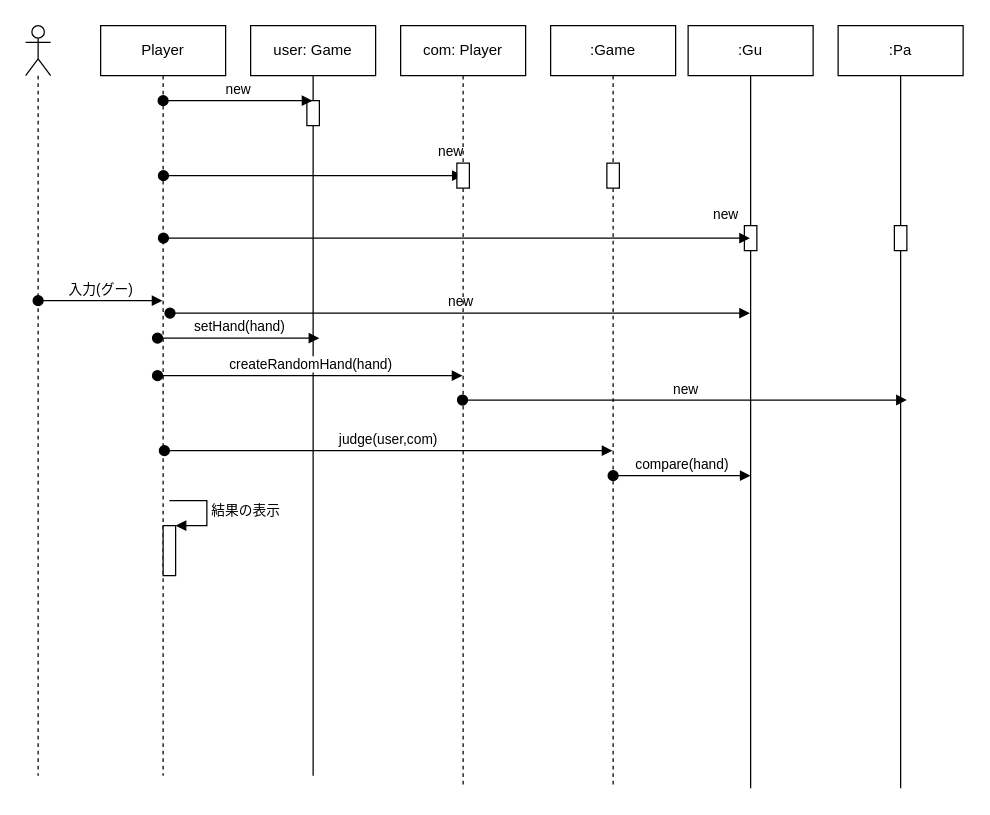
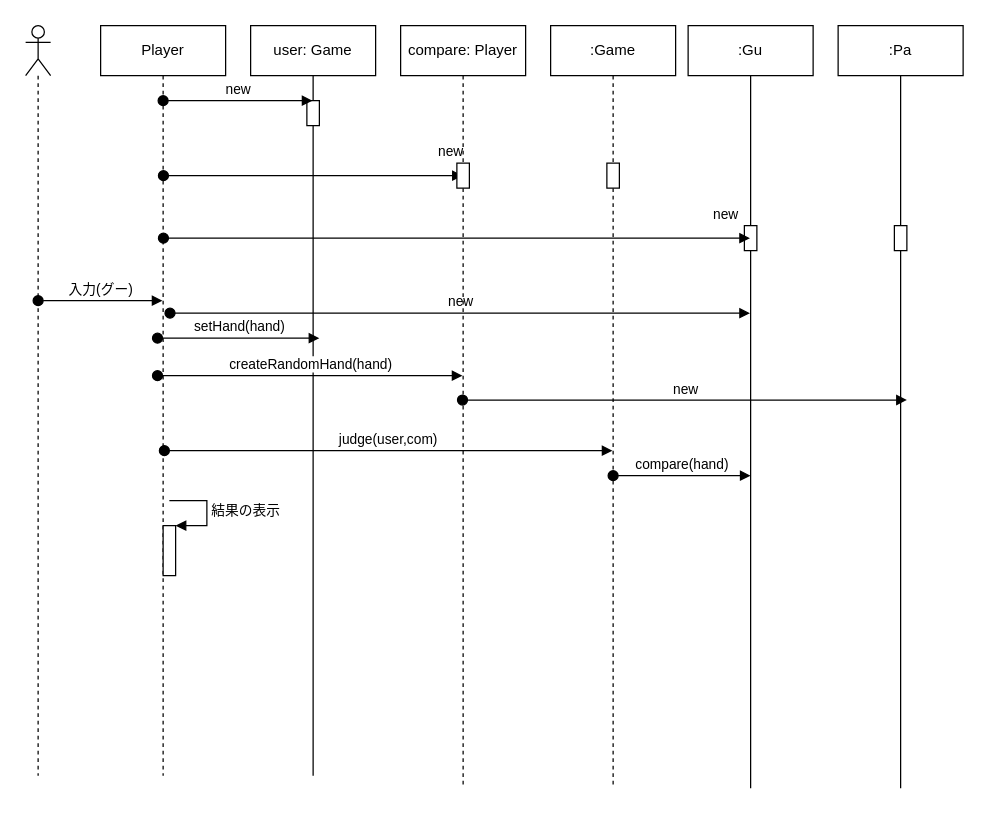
node "com: Player": label "com: Player" -> "compare: Player"
